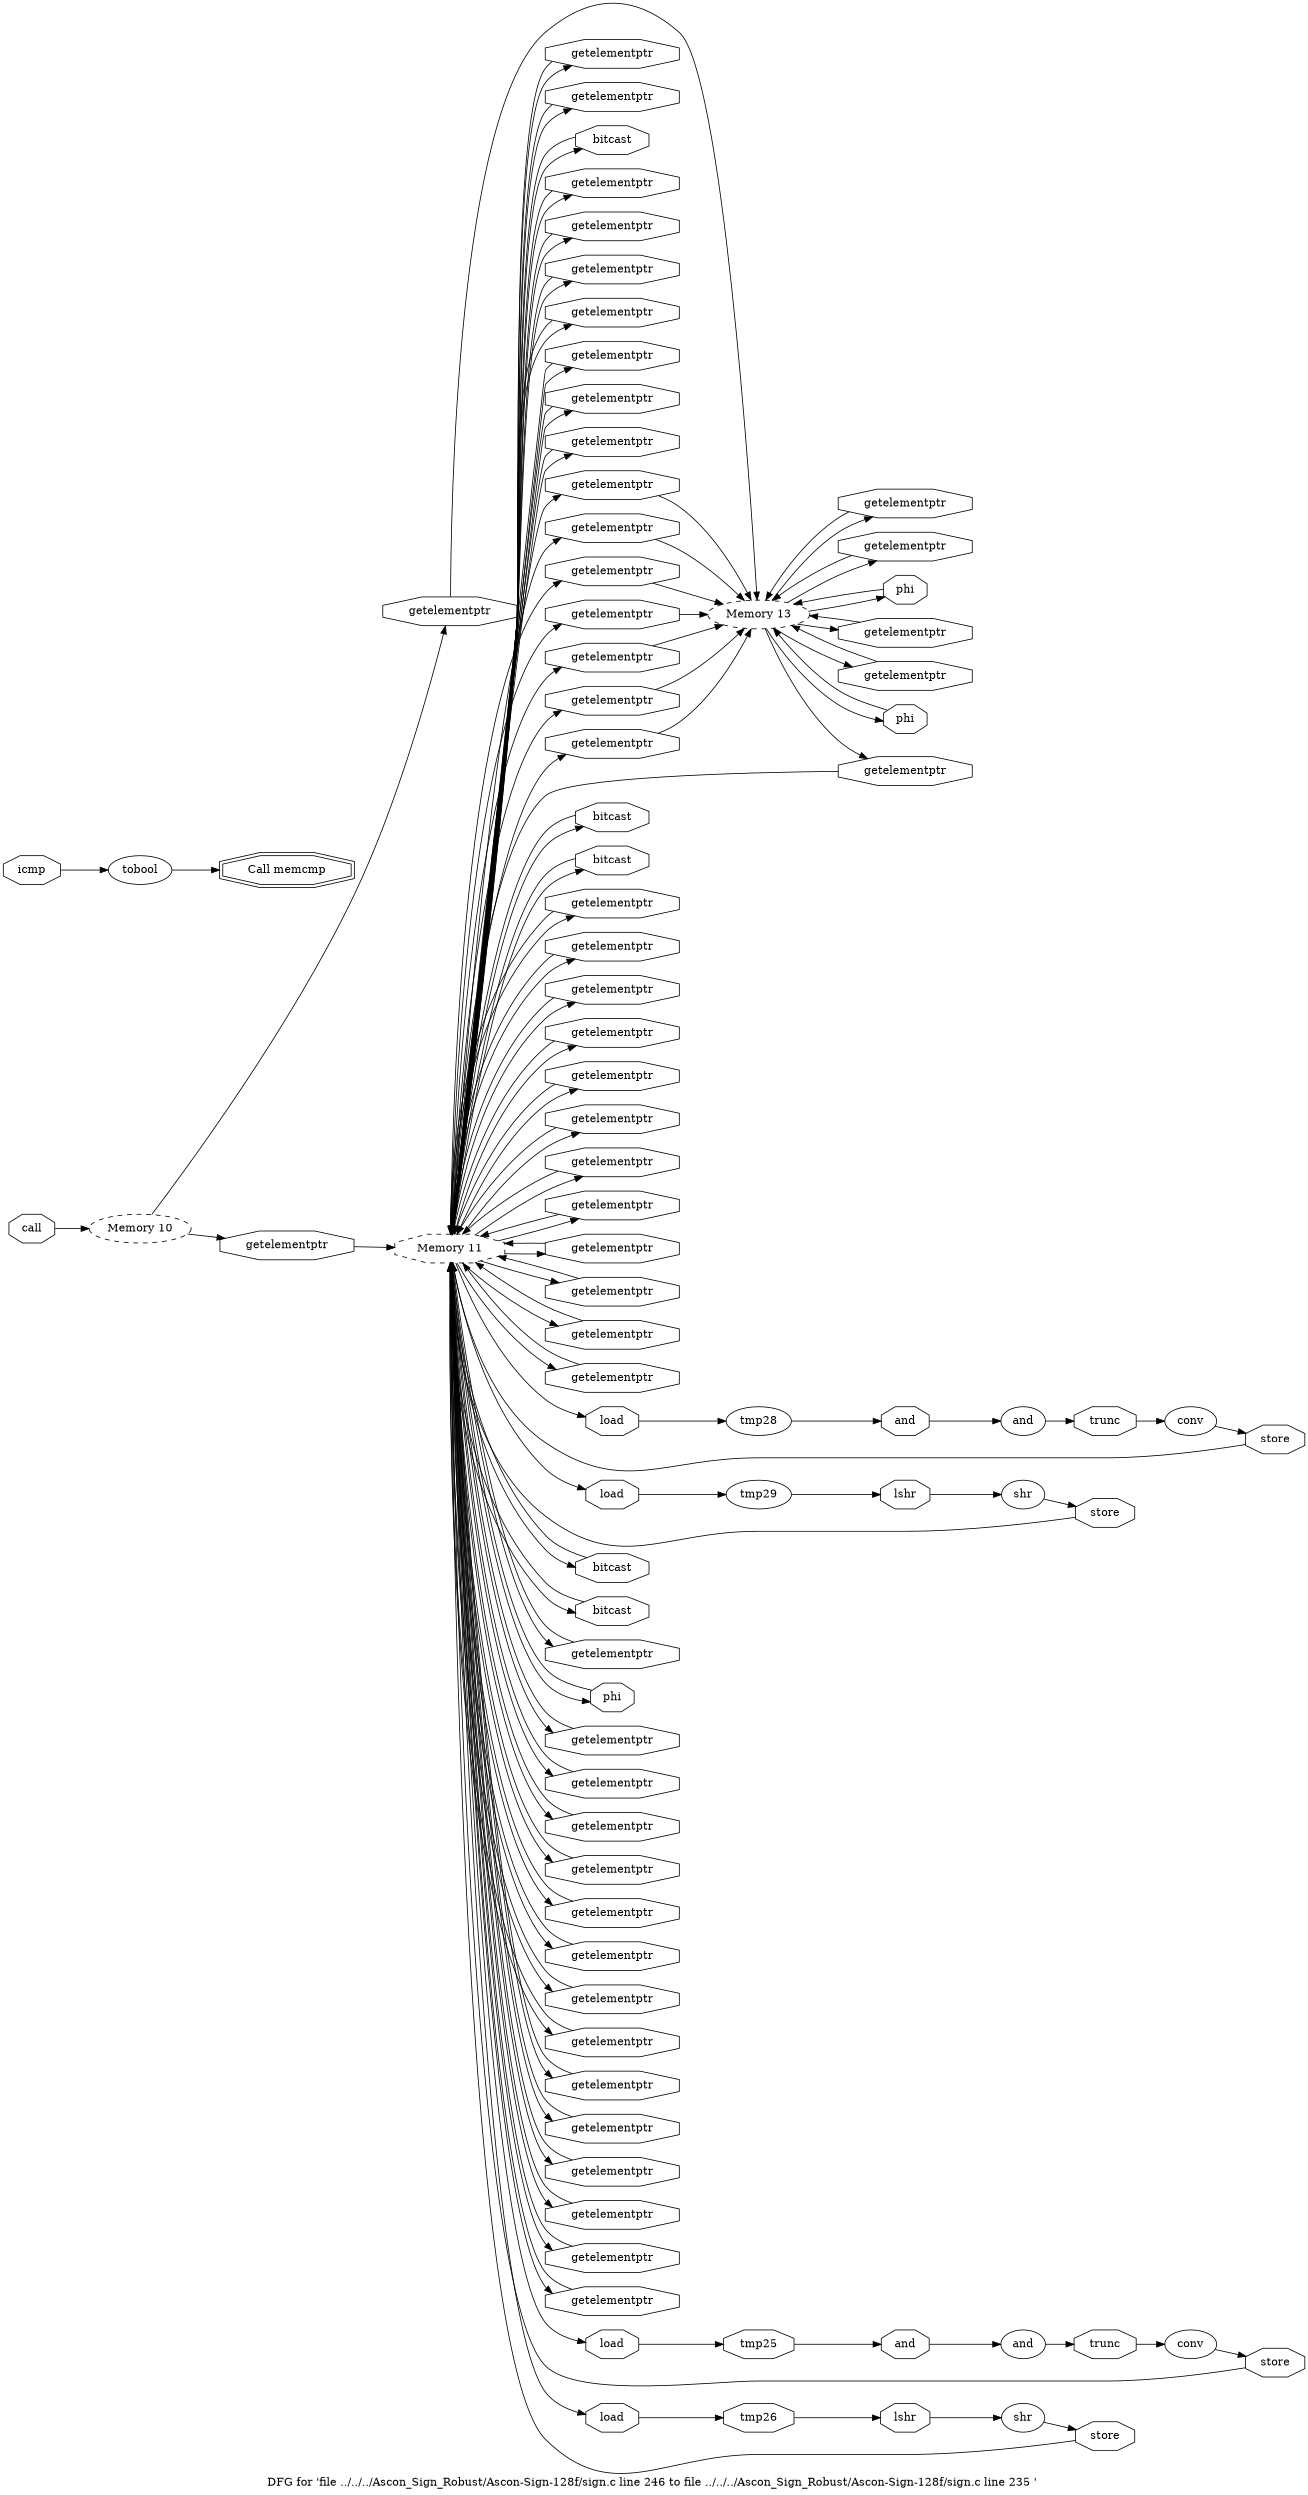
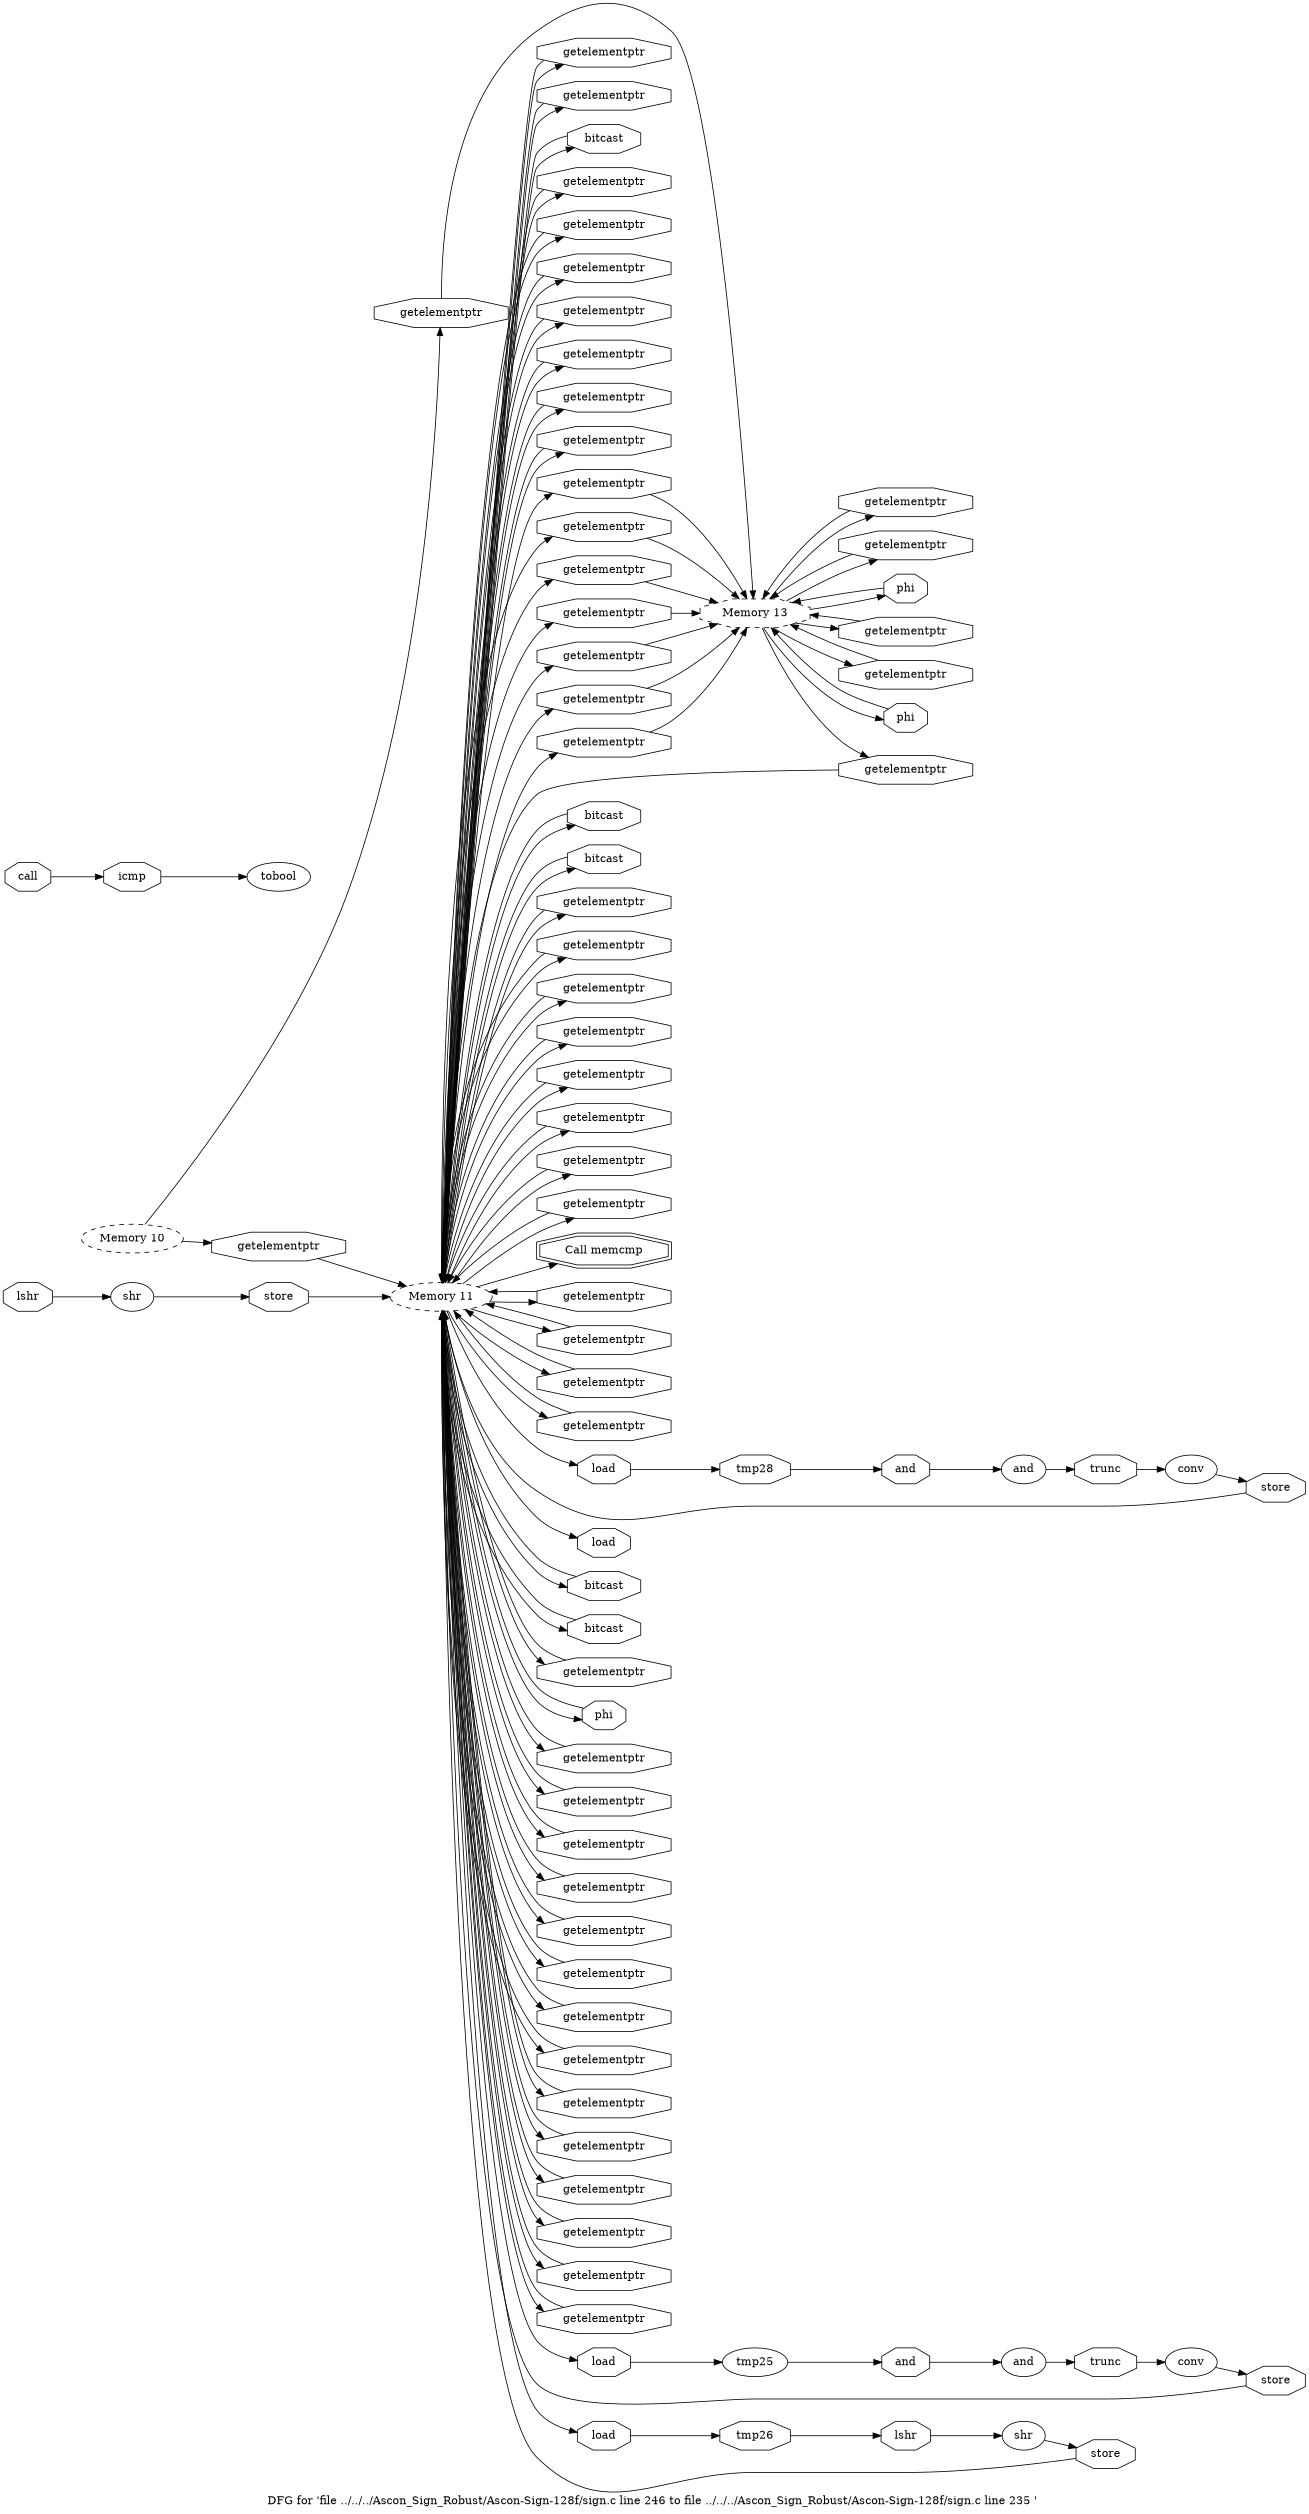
node "Memory 13": shape ellipse -> octagon
edge "tobool" -> "Call memcmp": now "Memory 11" -> "Call memcmp"
edge "call" -> "Memory 10": now "call" -> "icmp"
node "Memory 11": shape octagon -> ellipse
node "tmp28": shape ellipse -> octagon
node "tmp29": removed
node "tmp25": shape octagon -> ellipse
